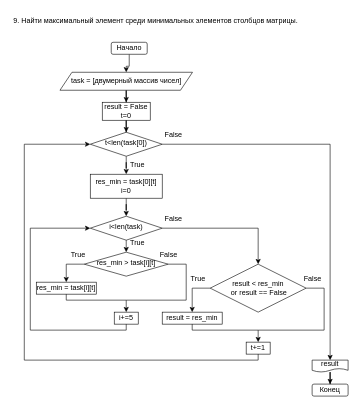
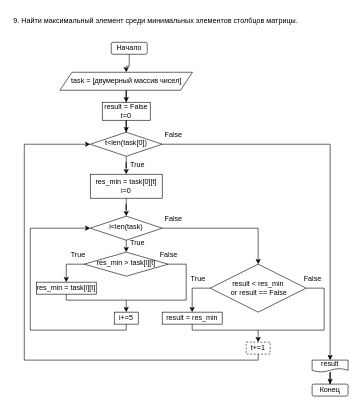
node "t+=1": style solid -> dashed
